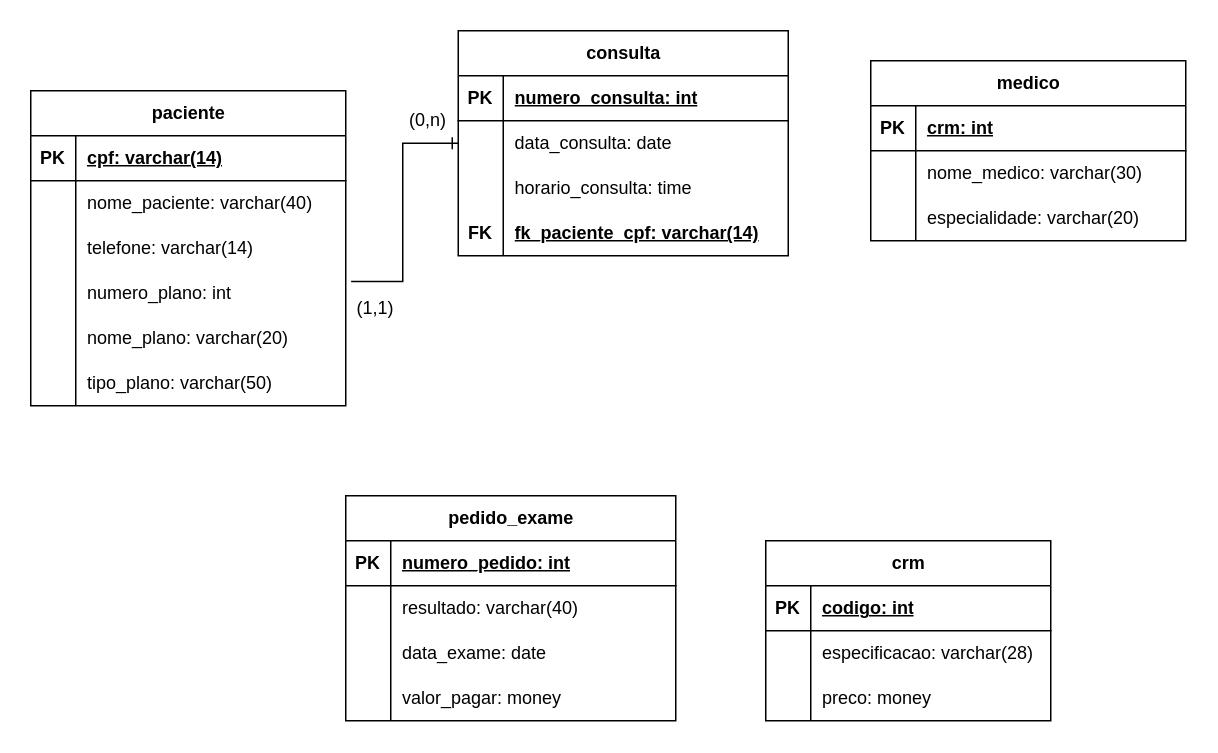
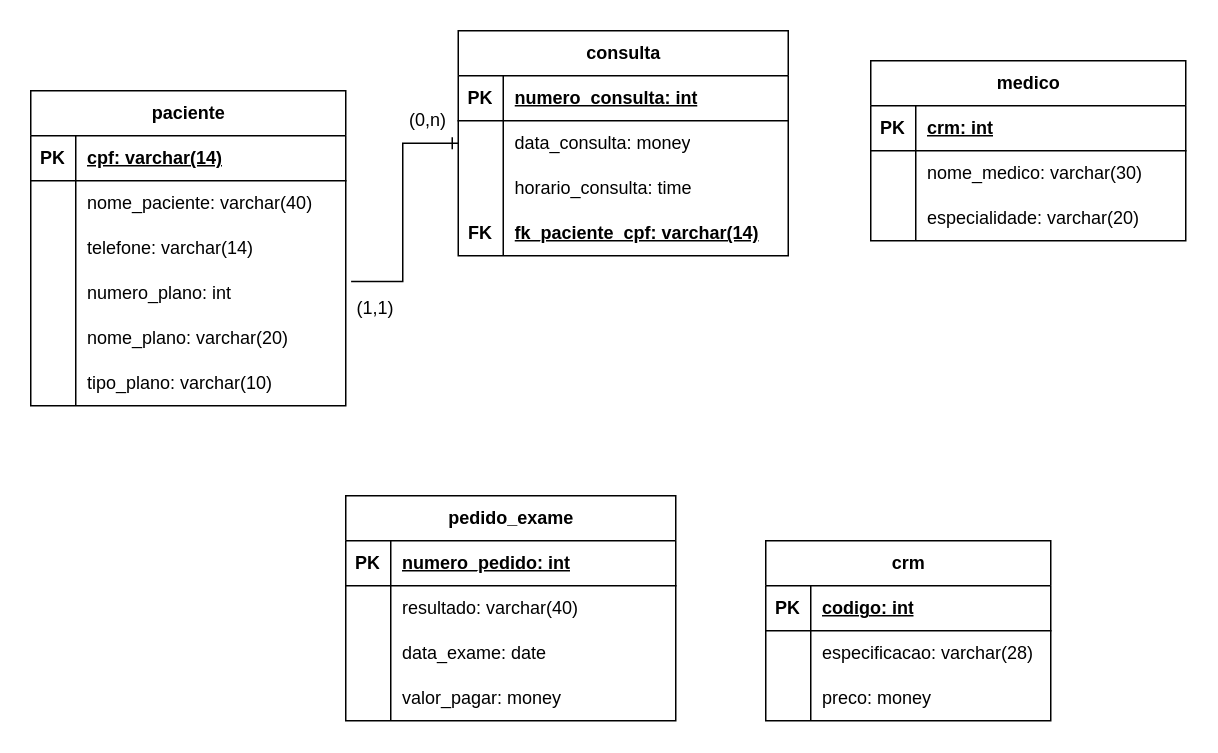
node "data_consulta: date": label "data_consulta: date" -> "data_consulta: money"
node "tipo_plano: varchar(50)": label "tipo_plano: varchar(50)" -> "tipo_plano: varchar(10)"
